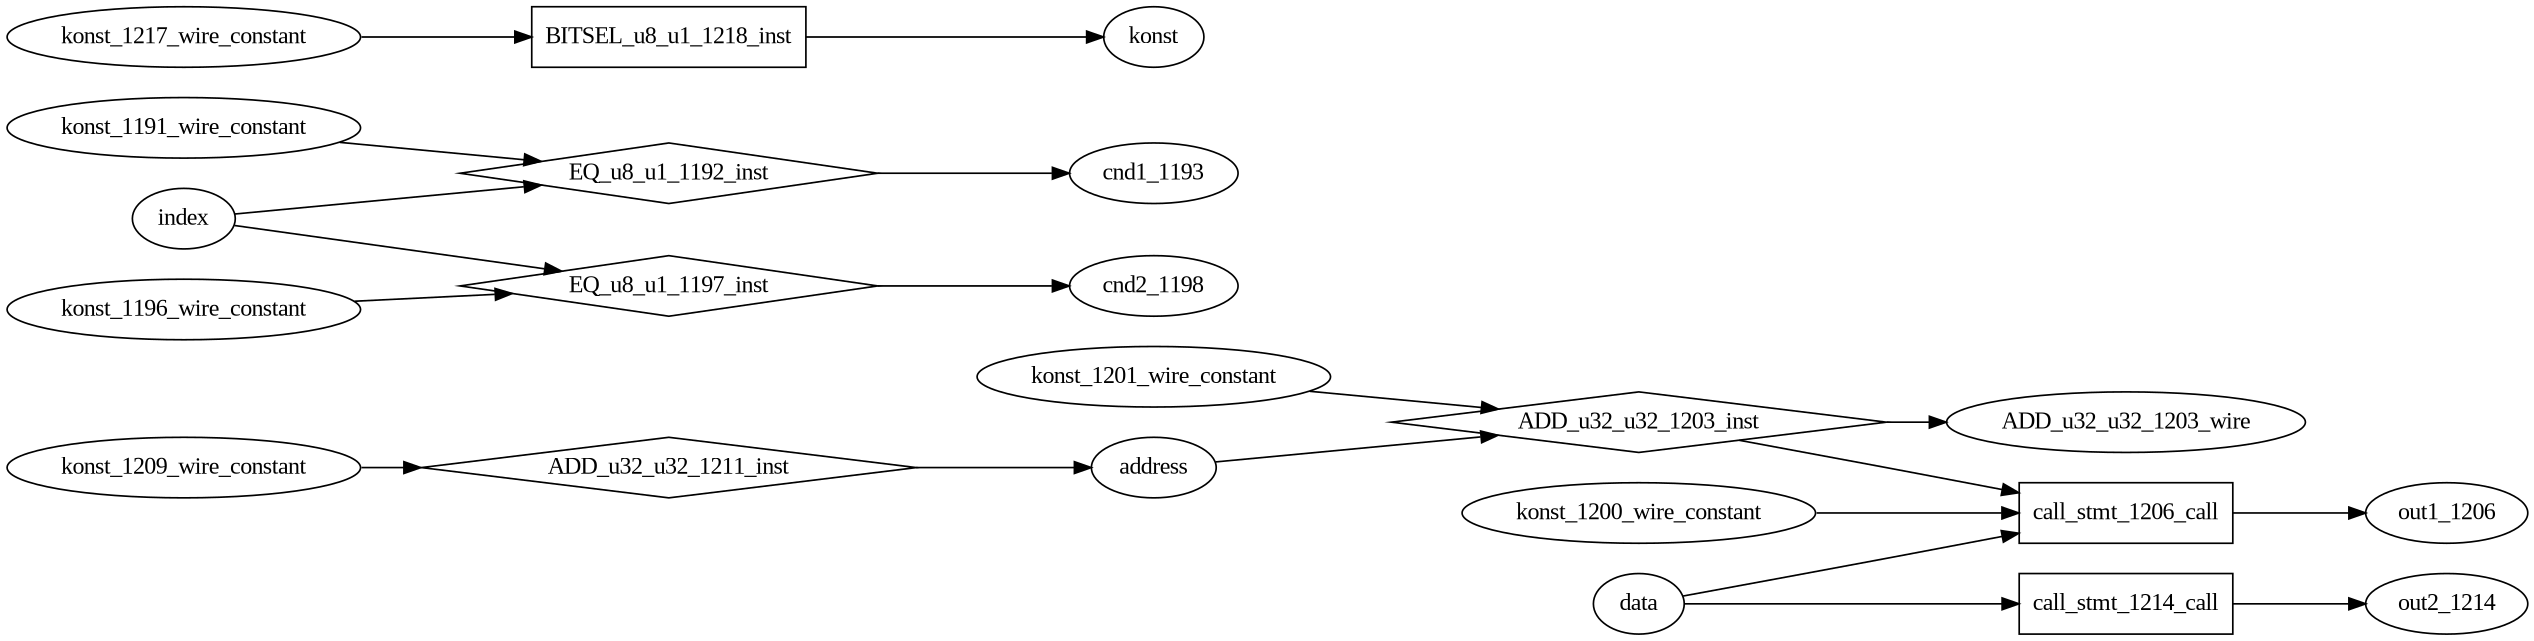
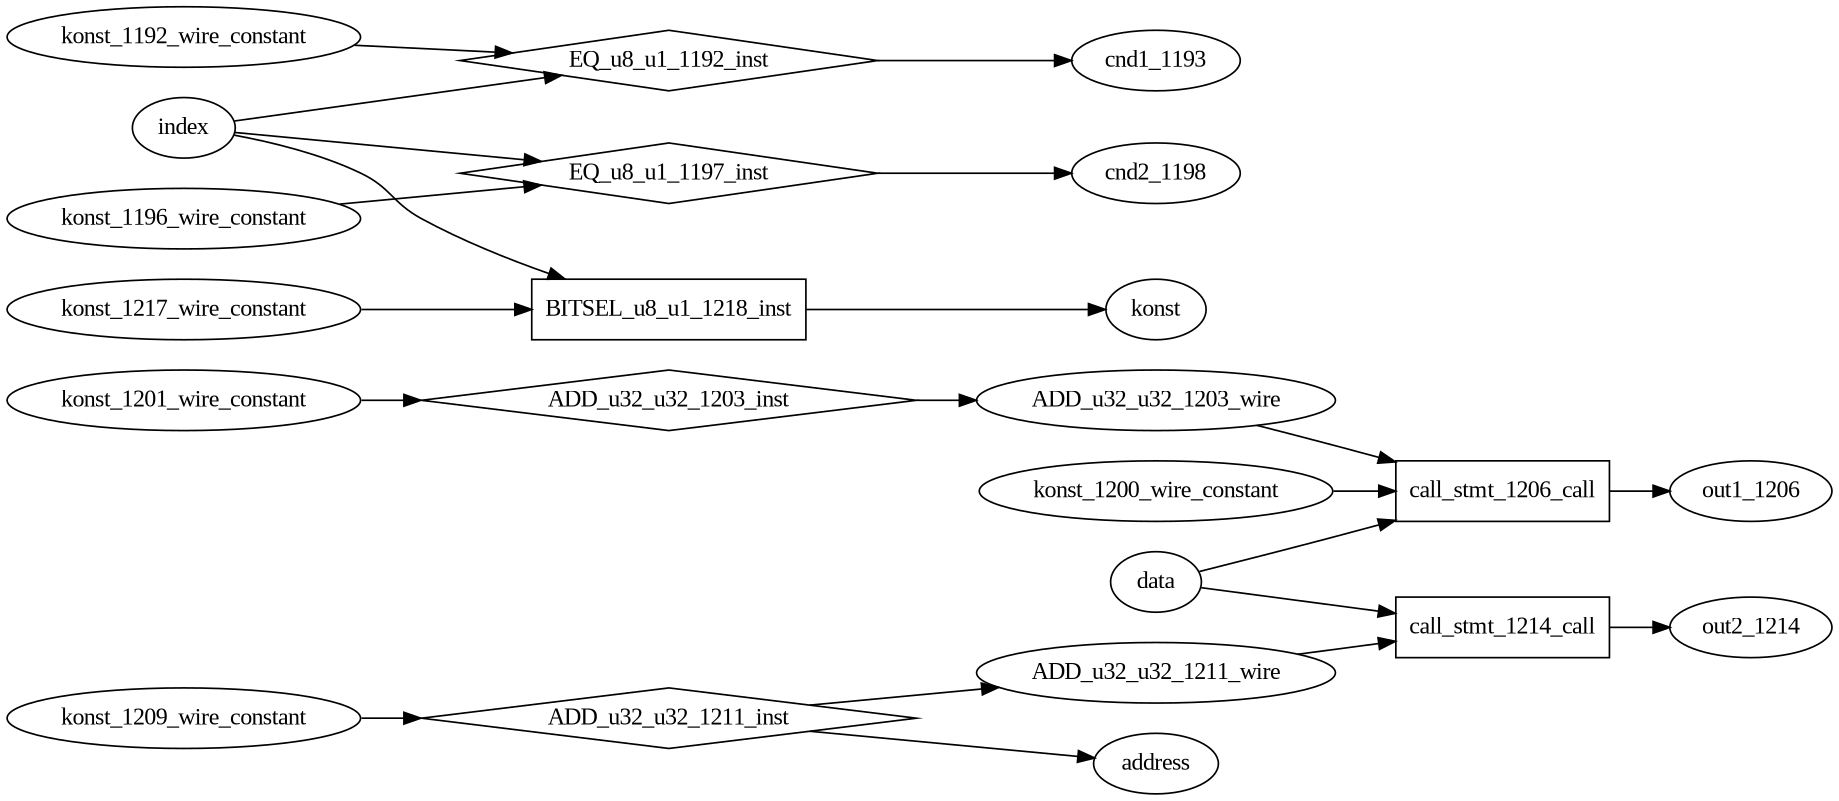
node "konst_1191_wire_constant": label "konst_1191_wire_constant" -> "konst_1192_wire_constant"
edge "index" -> "BITSEL_u8_u1_1218_inst": added
edge "address" -> "ADD_u32_u32_1203_inst": removed
edge "ADD_u32_u32_1203_inst" -> "call_stmt_1206_call": now "ADD_u32_u32_1203_wire" -> "call_stmt_1206_call"
node "ADD_u32_u32_1211_wire": added
